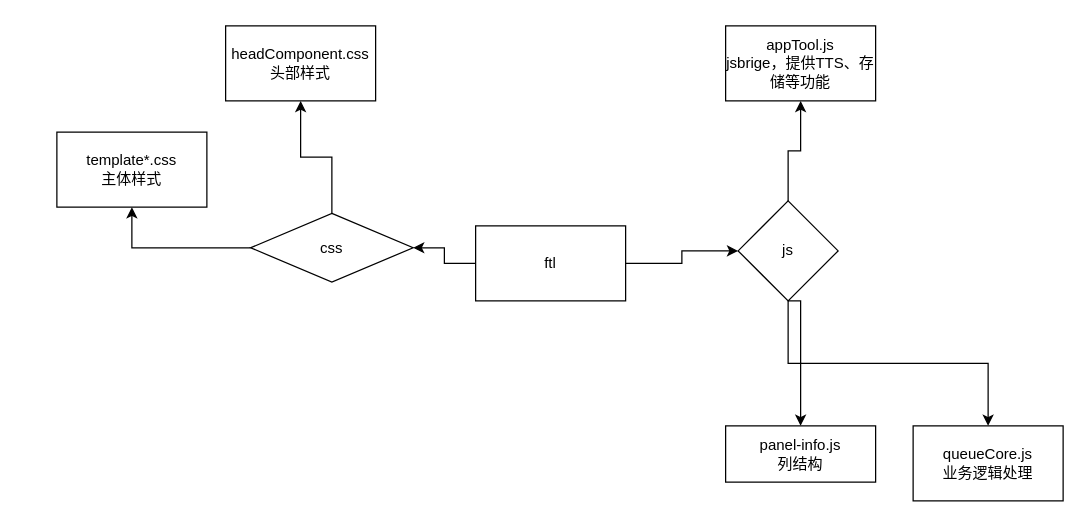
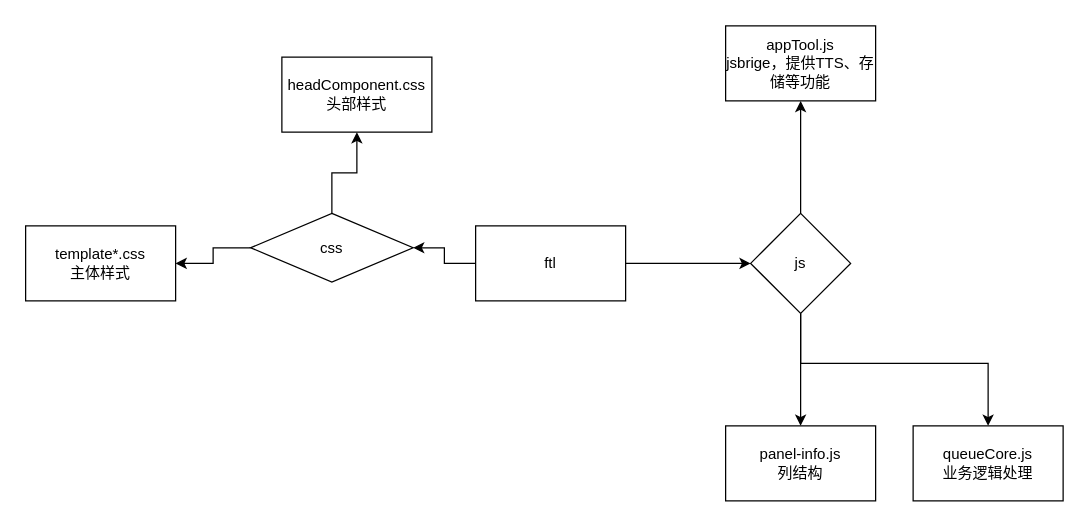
node "headComponent.css 头部样式": moved (301, 63) -> (357, 94)
node "template*.css 主体样式": moved (132, 169) -> (101, 263)
node "js": moved (788, 251) -> (801, 263)
node "panel-info.js 列结构": size 150x56 -> 150x75
